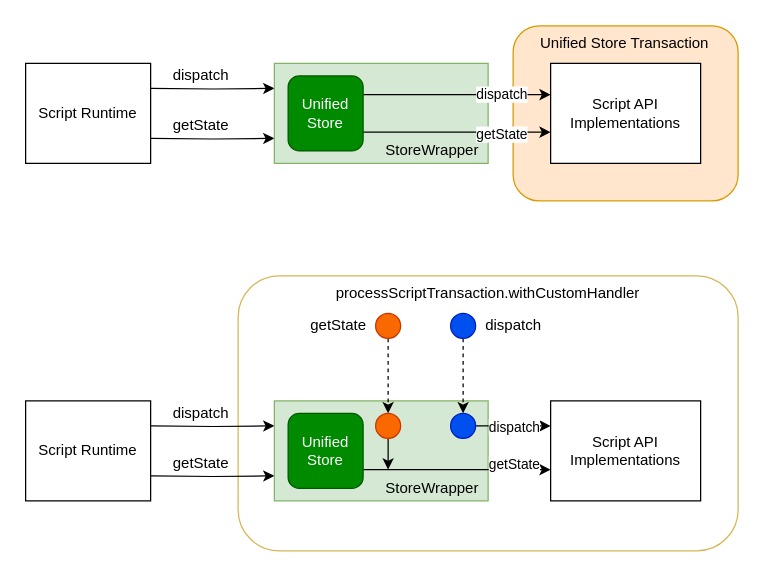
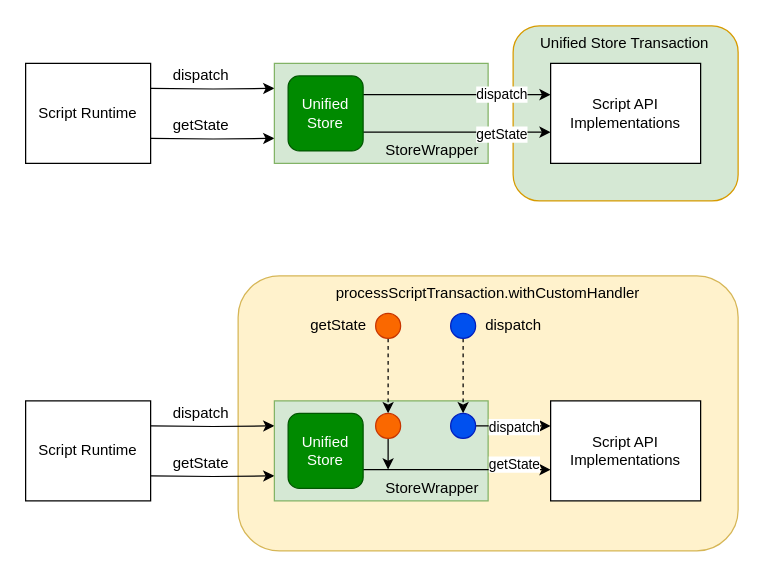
node "Unified Store Transaction": fillcolor #ffe6cc -> #d5e8d4
node "processScriptTransaction.withCustomHandler": fillcolor #ffffff -> #fff2cc
